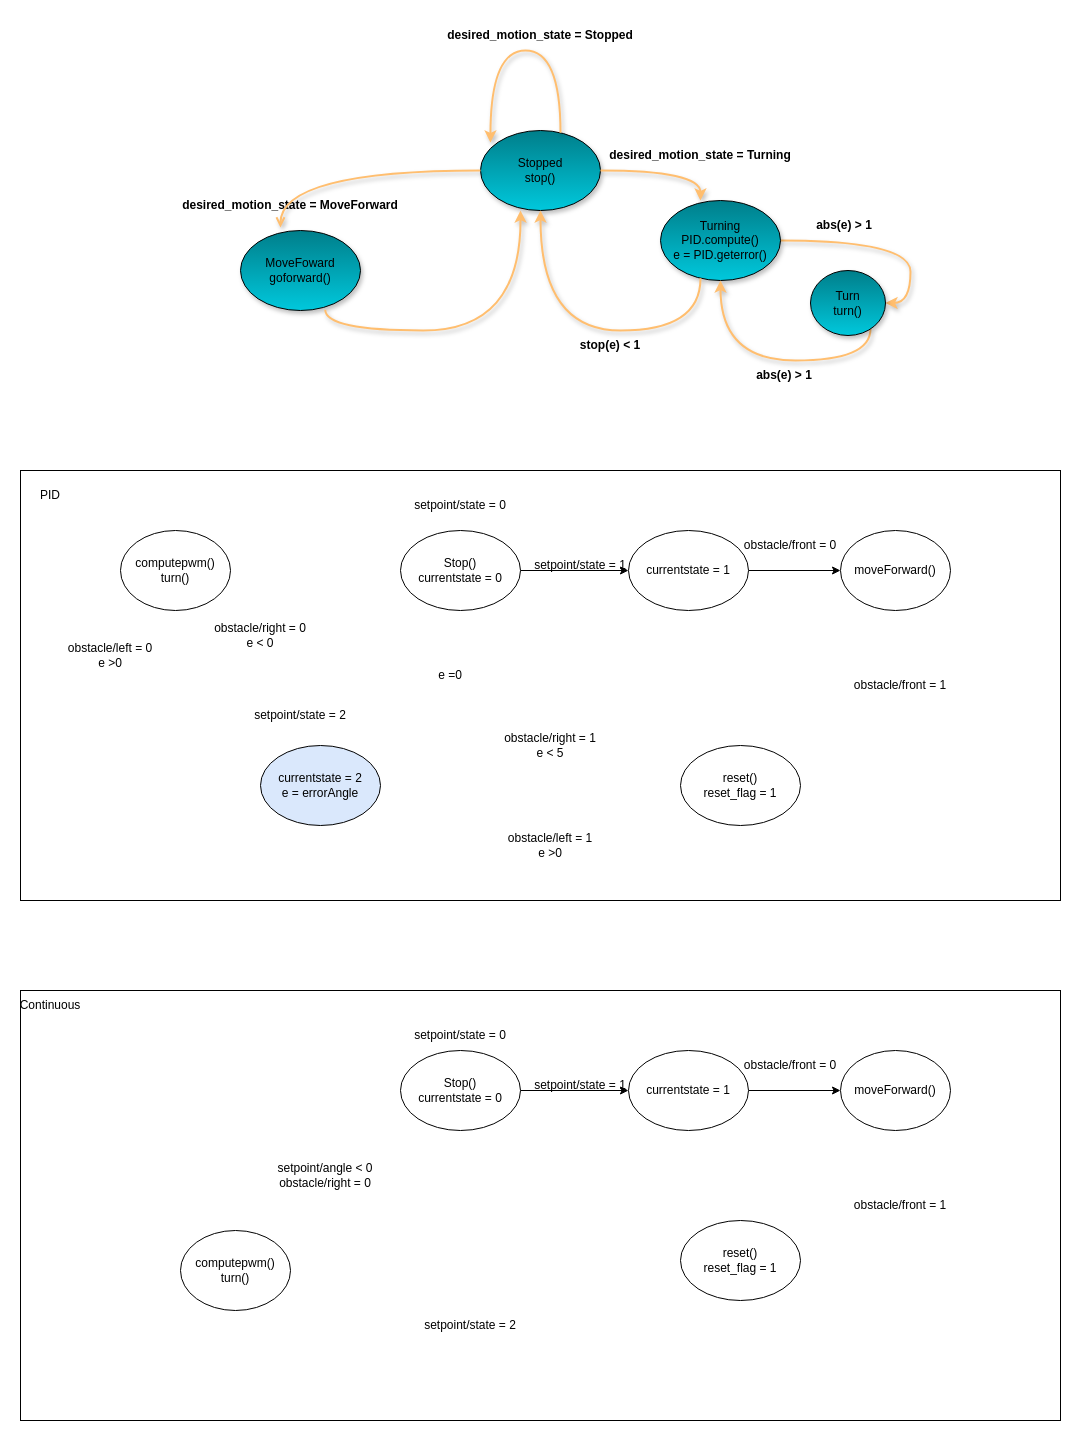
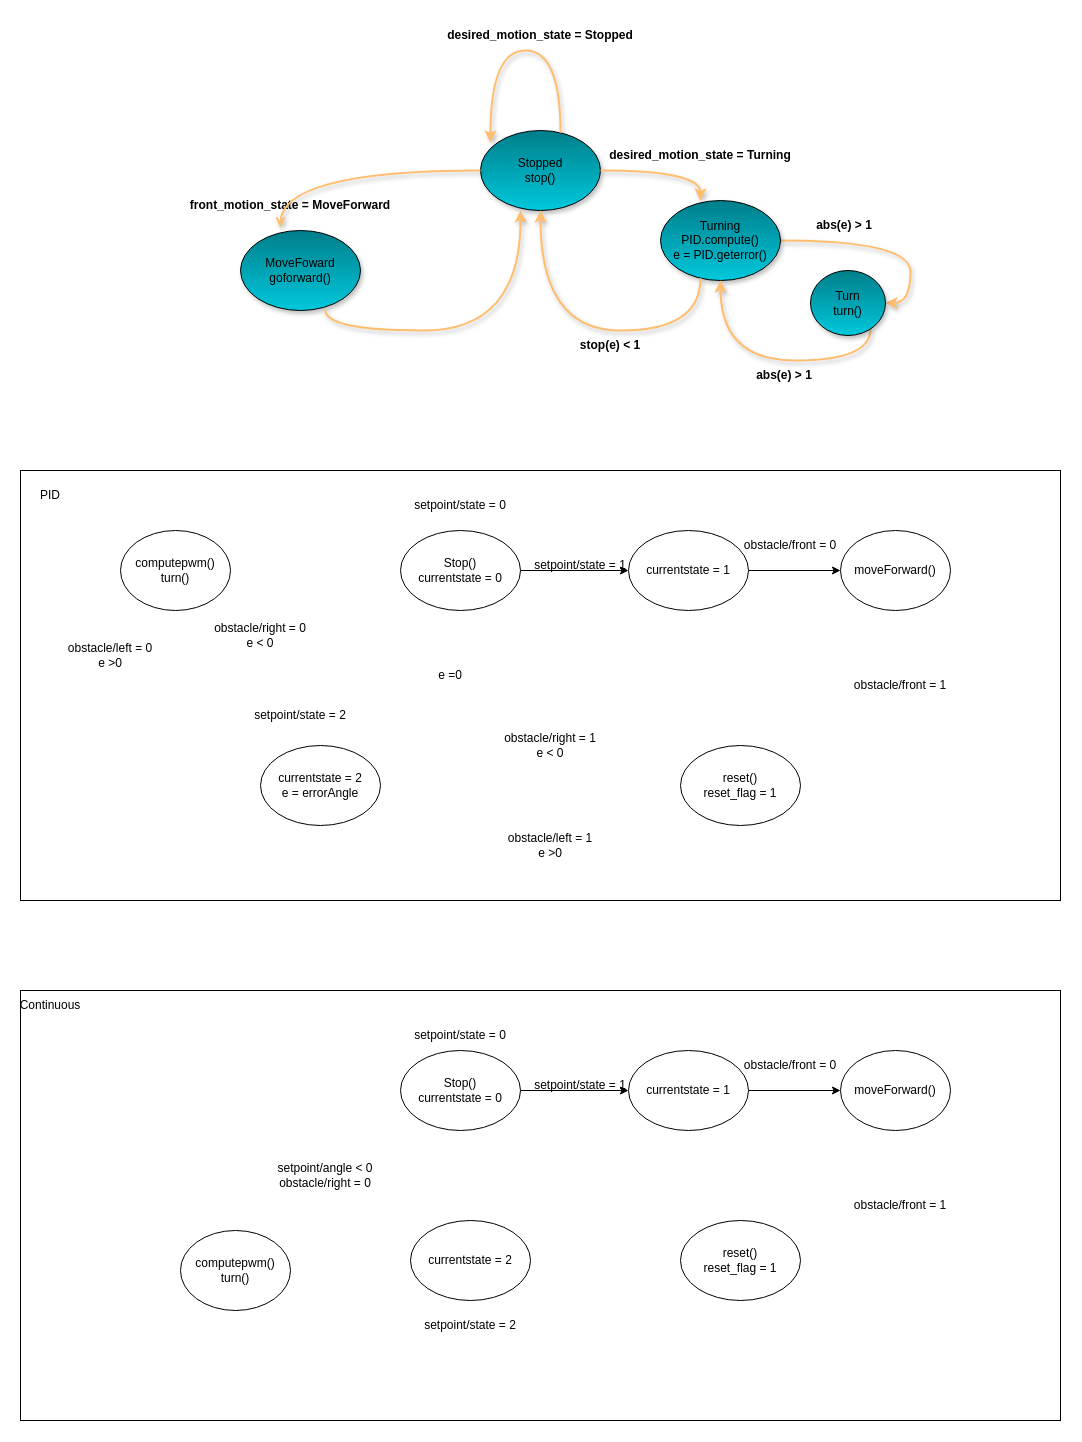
node "desired_motion_state = MoveForward": label "desired_motion_state = MoveForward" -> "front_motion_state = MoveForward"
node "obstacle/right = 1 e < 5": label "obstacle/right = 1 e < 5" -> "obstacle/right = 1 e < 0"
node "currentstate = 2 e = errorAngle": fillcolor #dae8fc -> #ffffff
node "currentstate = 2": added
